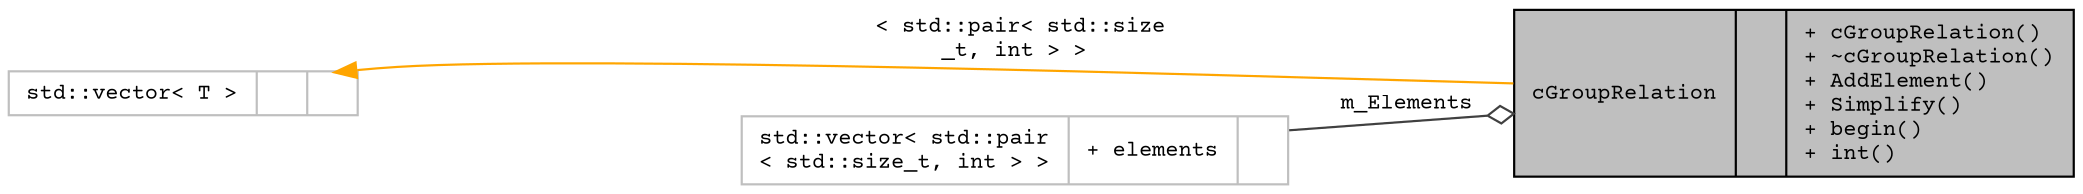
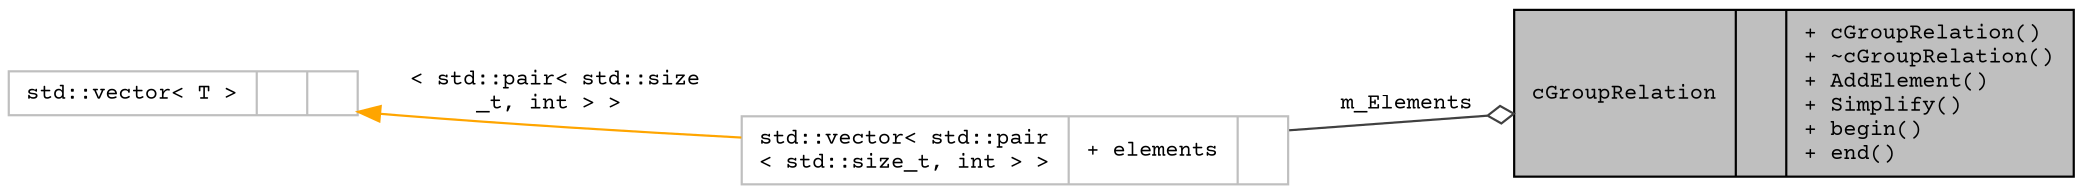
edge "cGroupRelation" -> "std::vector< T >": now "std::vector< std::pair" -> "std::vector< T >"
node "cGroupRelation": text "+ int()" -> "+ end()"
